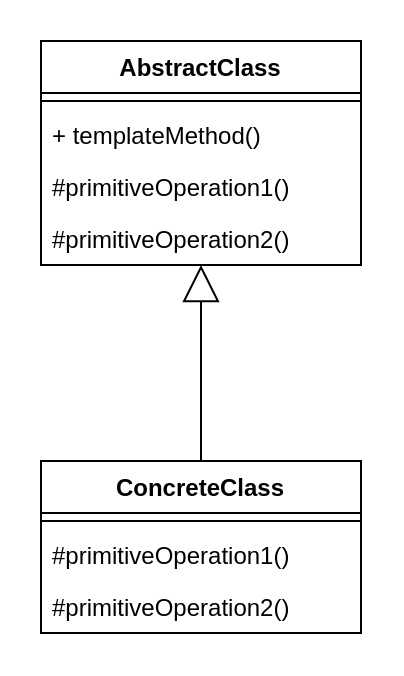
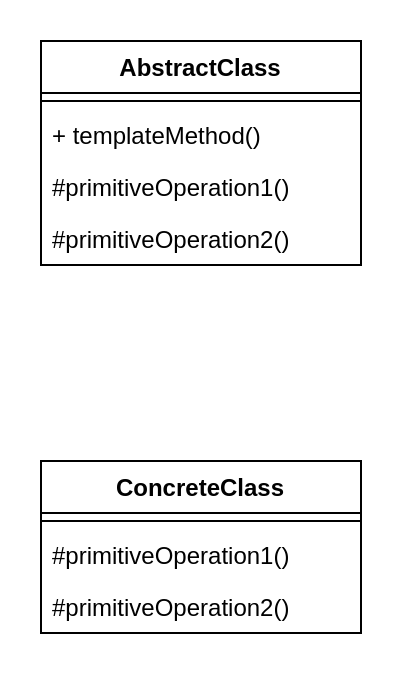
edge "ConcreteClass" -> "AbstractClass": removed
